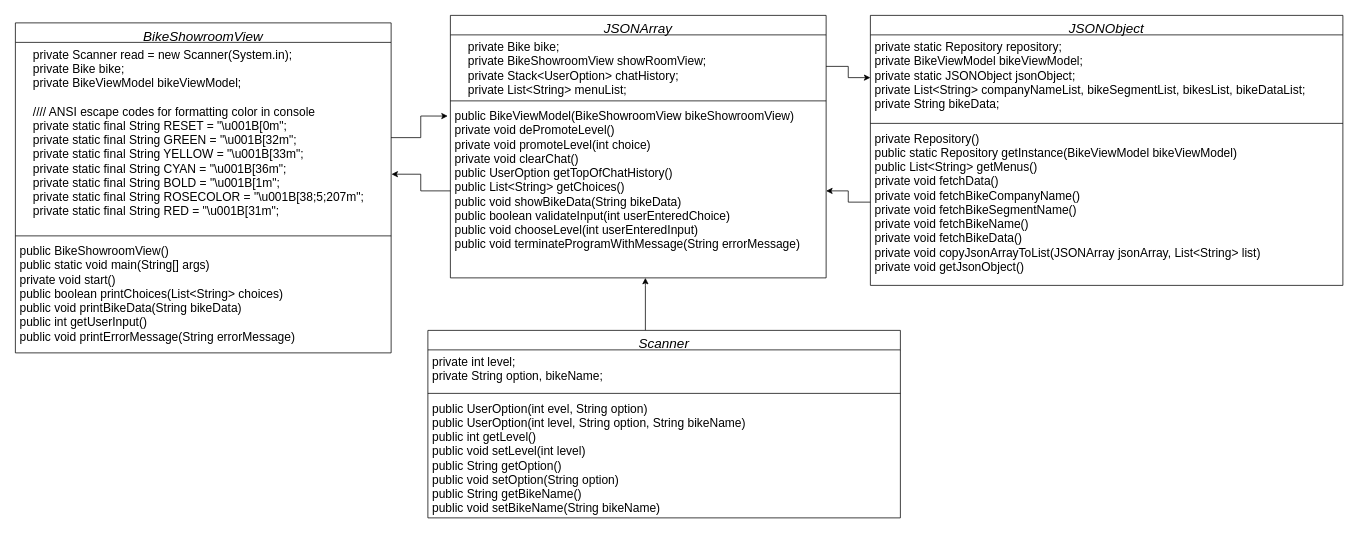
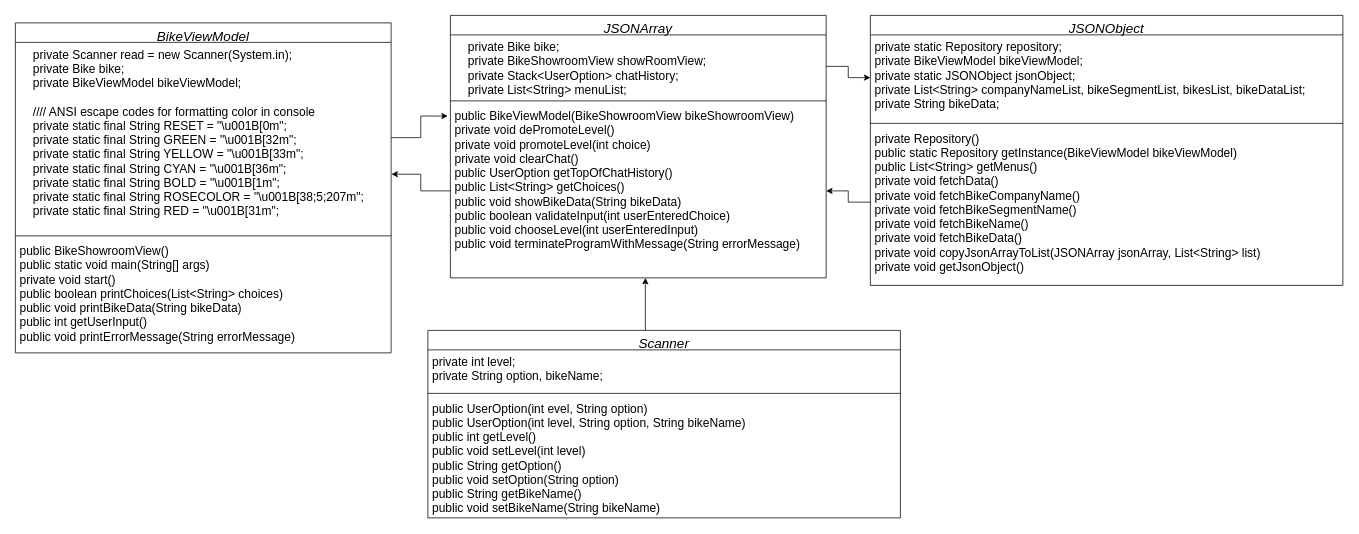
node "BikeShowroomView": label "BikeShowroomView" -> "BikeViewModel"
